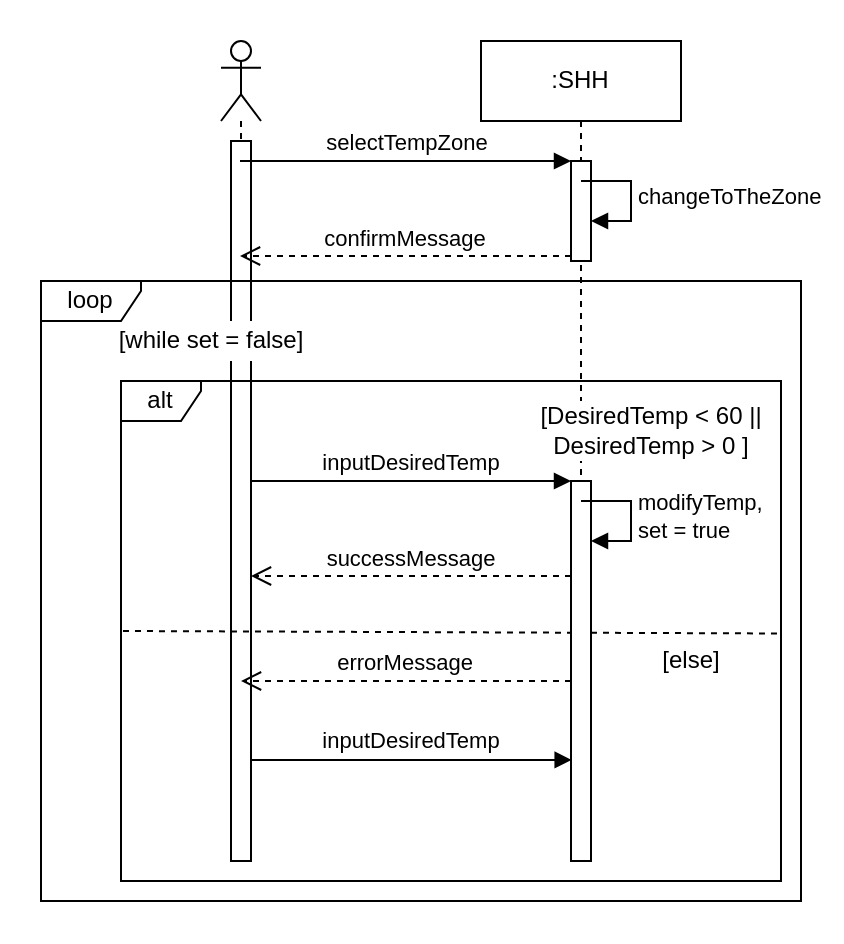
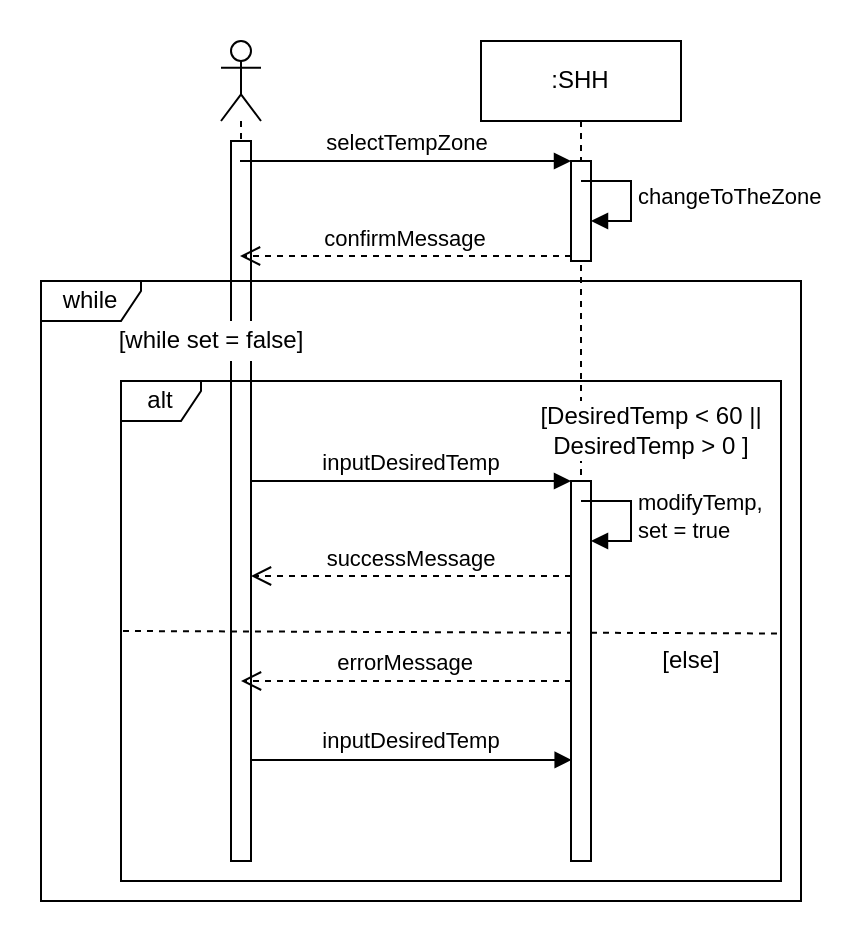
node "loop": label "loop" -> "while"
